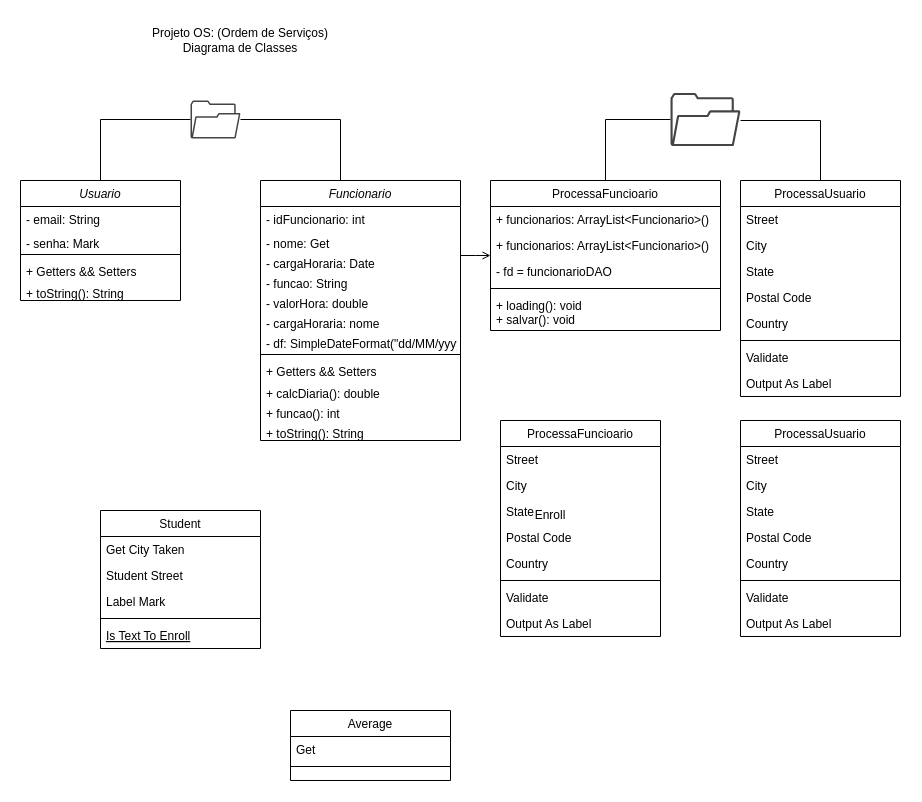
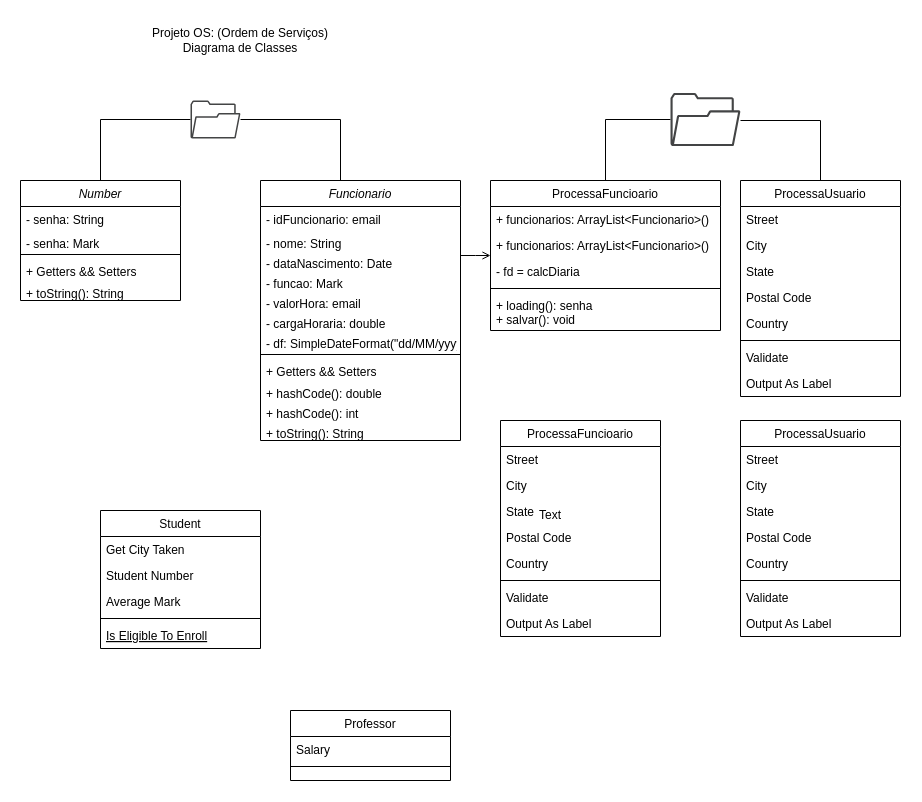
node "Usuario": label "Usuario" -> "Number"
node "- email: String": label "- email: String" -> "- senha: String"
node "- idFuncionario: int": label "- idFuncionario: int" -> "- idFuncionario: email"
node "- nome: Get": label "- nome: Get" -> "- nome: String"
node "- cargaHoraria: Date": label "- cargaHoraria: Date" -> "- dataNascimento: Date"
node "- fd = funcionarioDAO": label "- fd = funcionarioDAO" -> "- fd = calcDiaria"
node "- funcao: String": label "- funcao: String" -> "- funcao: Mark"
node "- valorHora: double": label "- valorHora: double" -> "- valorHora: email"
node "+ loading(): void + salvar(): void": label "+ loading(): void + salvar(): void" -> "+ loading(): senha + salvar(): void"
node "- cargaHoraria: nome": label "- cargaHoraria: nome" -> "- cargaHoraria: double"
node "+ calcDiaria(): double": label "+ calcDiaria(): double" -> "+ hashCode(): double"
node "+ funcao(): int": label "+ funcao(): int" -> "+ hashCode(): int"
node "Enroll": label "Enroll" -> "Text"
node "Student Street": label "Student Street" -> "Student Number"
node "Label Mark": label "Label Mark" -> "Average Mark"
node "Is Text To Enroll": label "Is Text To Enroll" -> "Is Eligible To Enroll"
node "Average": label "Average" -> "Professor"
node "Get": label "Get" -> "Salary"
